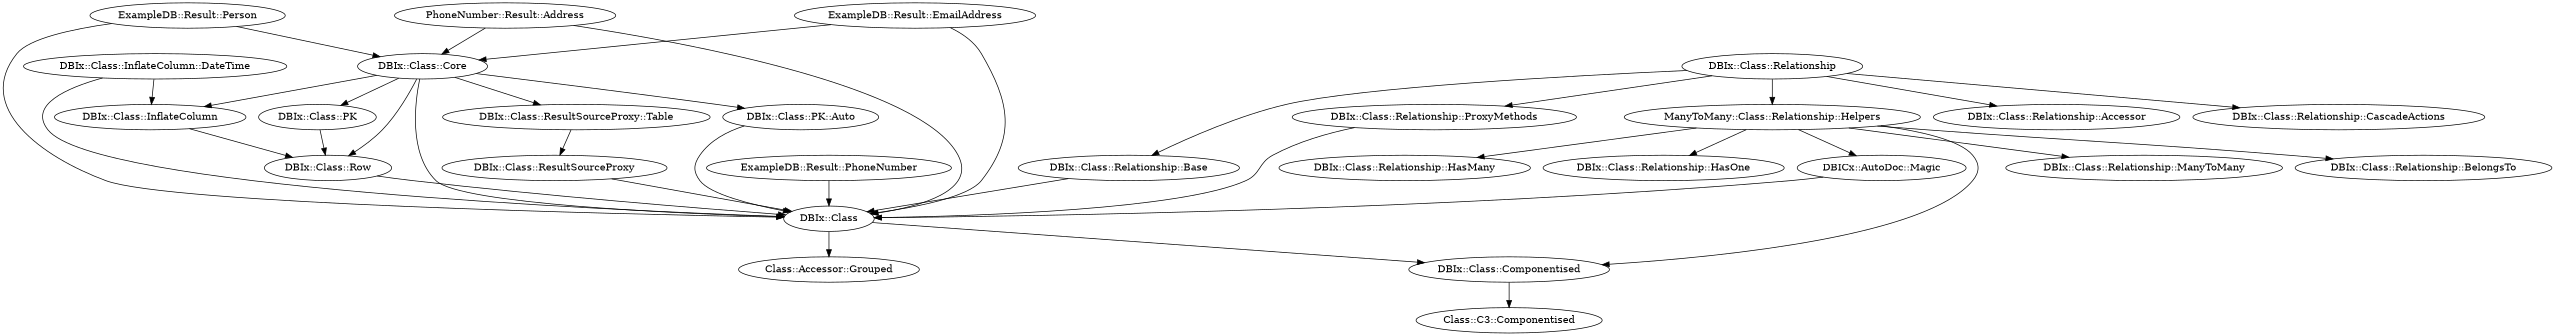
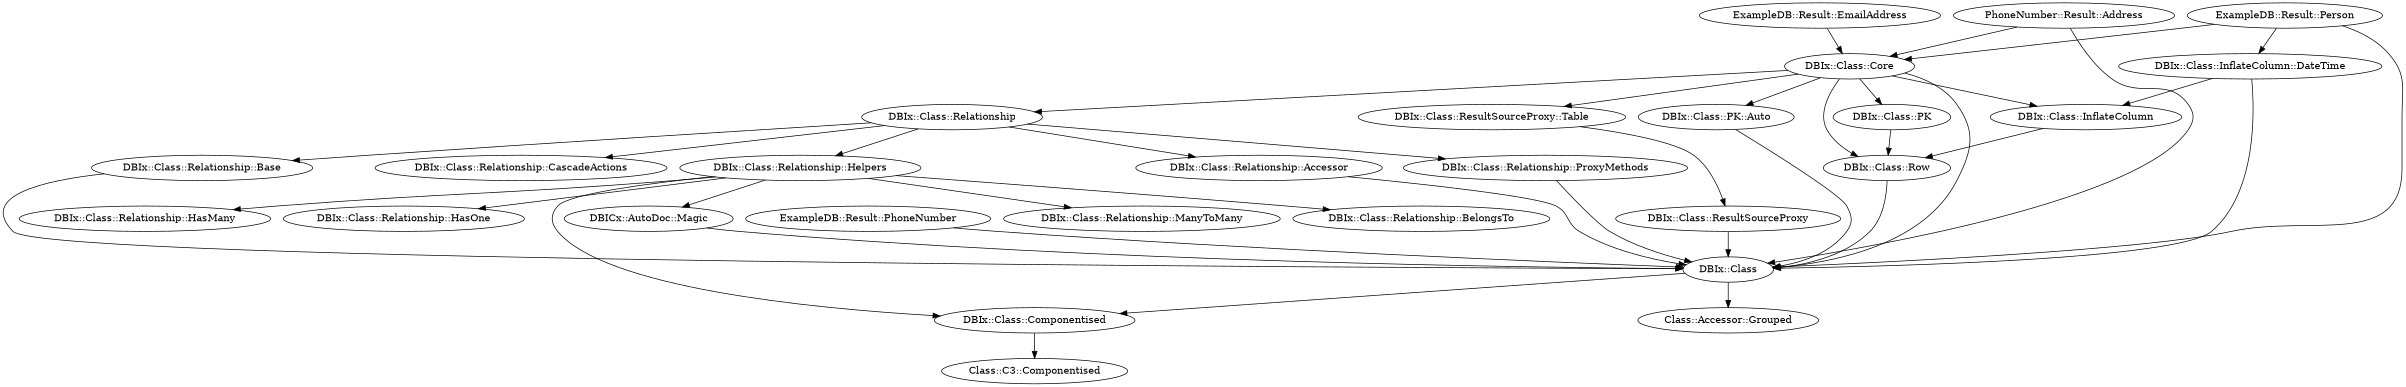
edge "ExampleDB::Result::Person" -> "DBIx::Class::InflateColumn::DateTime": added
edge "DBIx::Class::Core" -> "DBIx::Class::Relationship": added
node "ManyToMany::Class::Relationship::Helpers": label "ManyToMany::Class::Relationship::Helpers" -> "DBIx::Class::Relationship::Helpers"
edge "ExampleDB::Result::EmailAddress" -> "DBIx::Class": now "DBIx::Class::Relationship::Accessor" -> "DBIx::Class"
